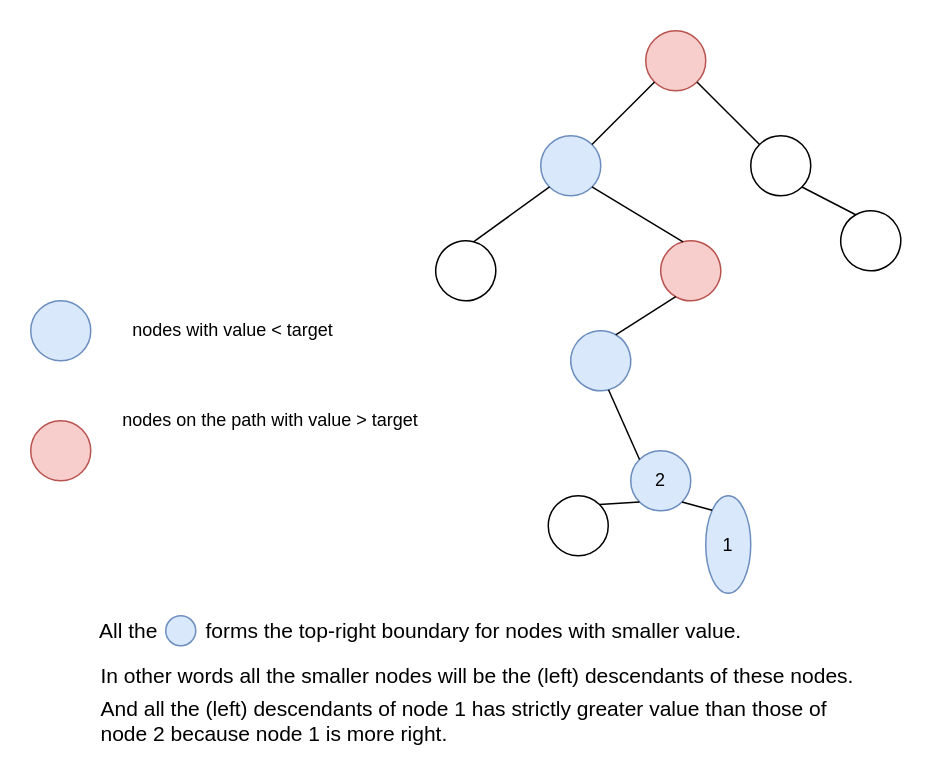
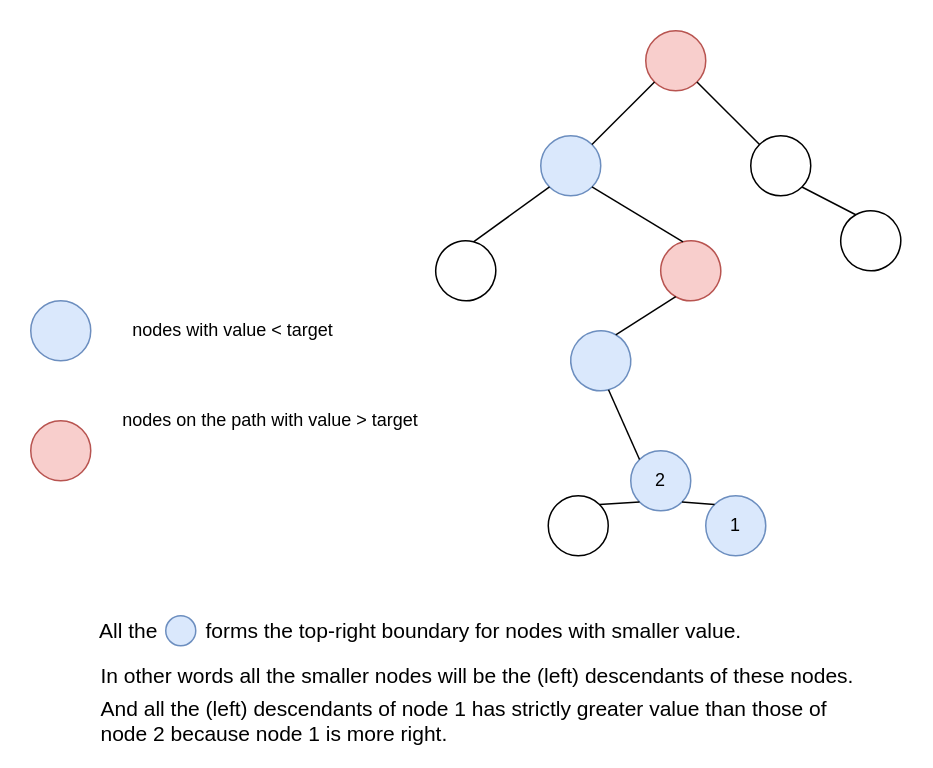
node "1": size 45x98 -> 60x60
